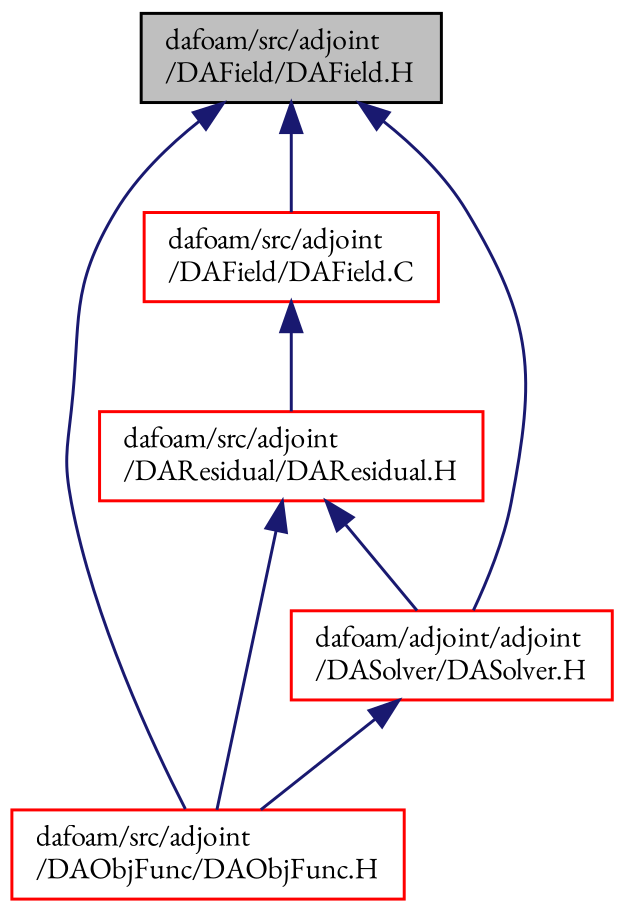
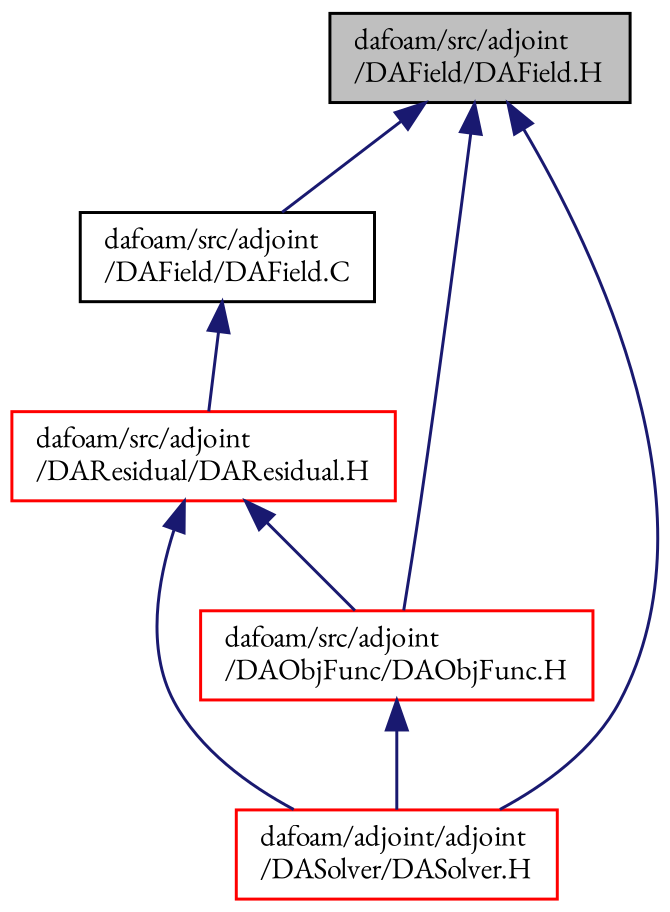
node "dafoam/src/adjoint /DAField/DAField.C": color red -> black
edge "dafoam/src/adjoint /DAObjFunc/DAObjFunc.H" -> "dafoam/adjoint/adjoint /DASolver/DASolver.H": reversed
